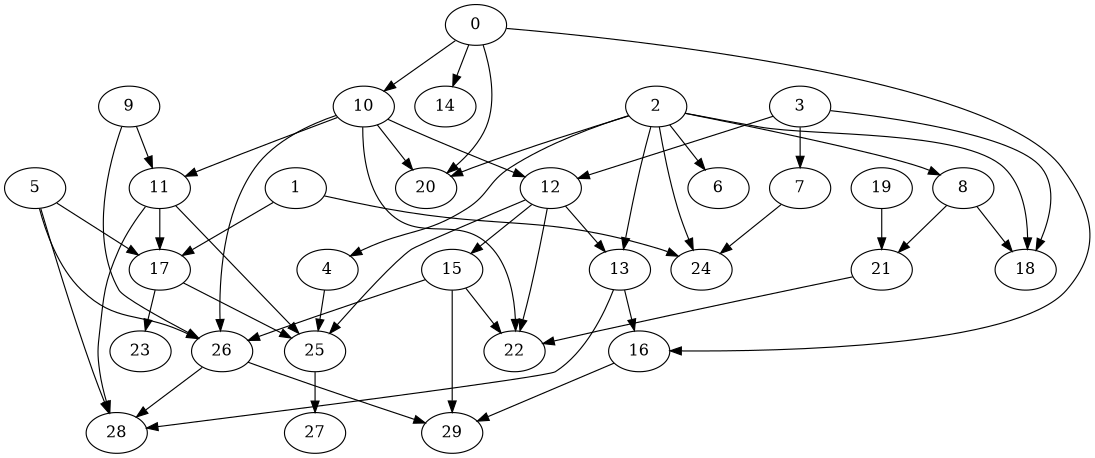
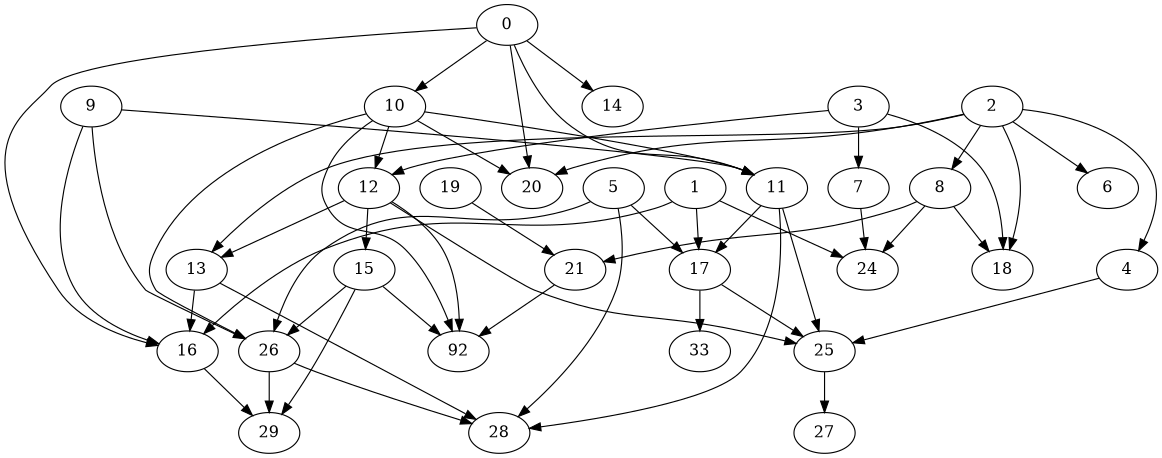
edge "0" -> "11": added
edge "2" -> "24": now "8" -> "24"
edge "1" -> "16": added
edge "9" -> "16": added
node "23": label "23" -> "33"
node "22": label "22" -> "92"
